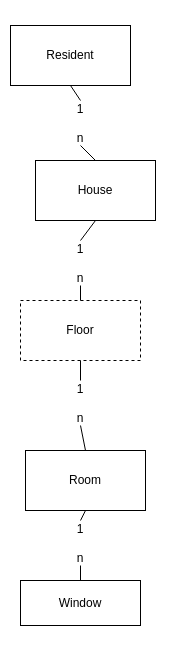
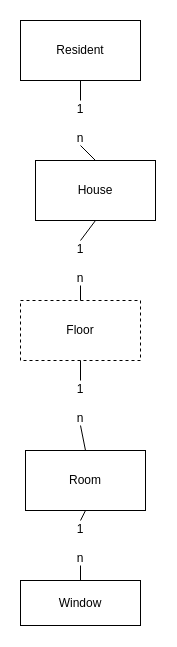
node "Resident": moved (71, 56) -> (81, 51)
